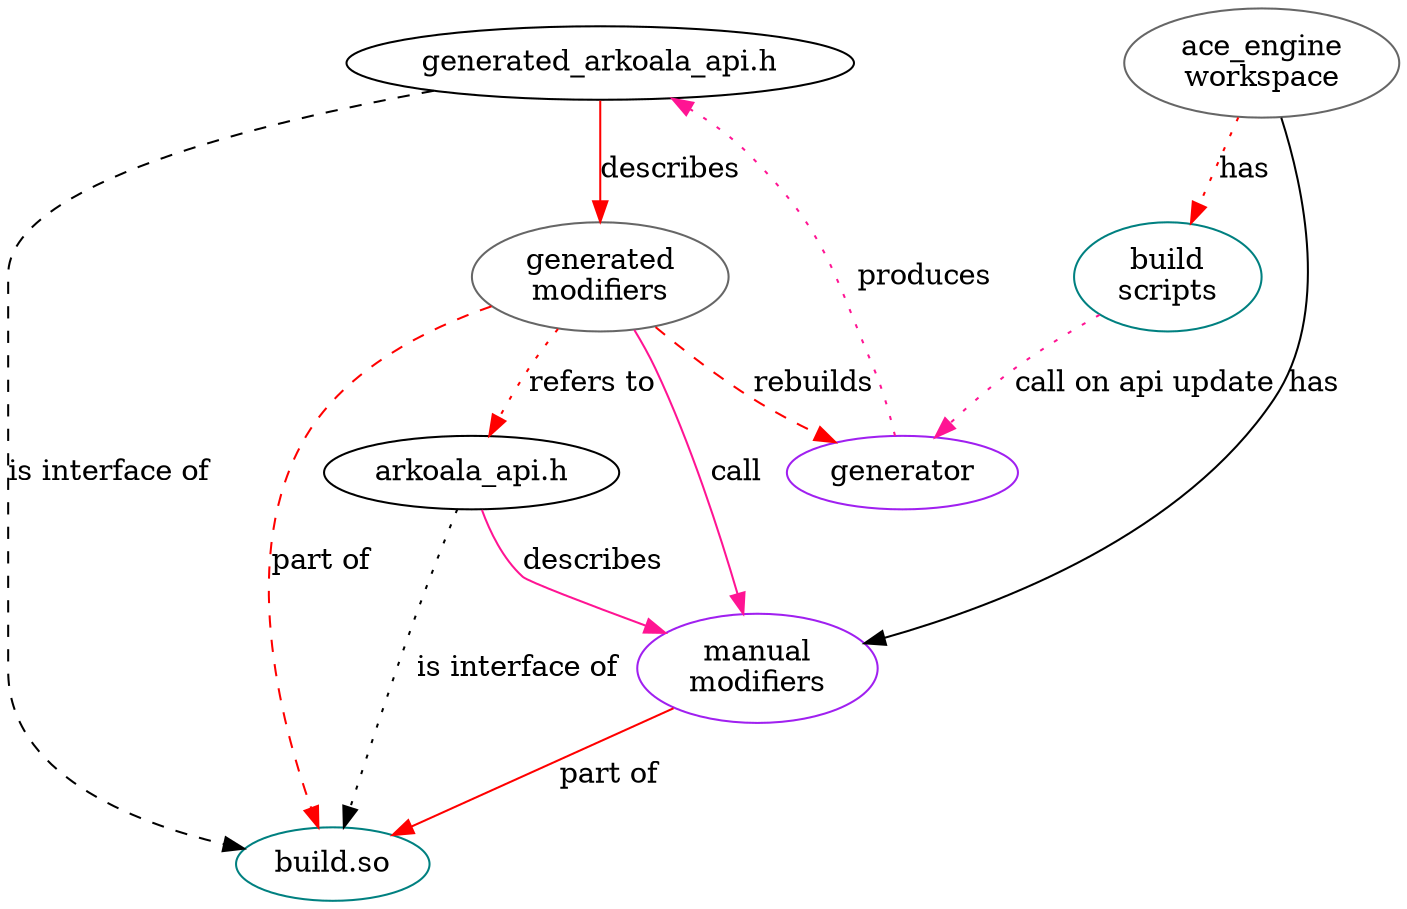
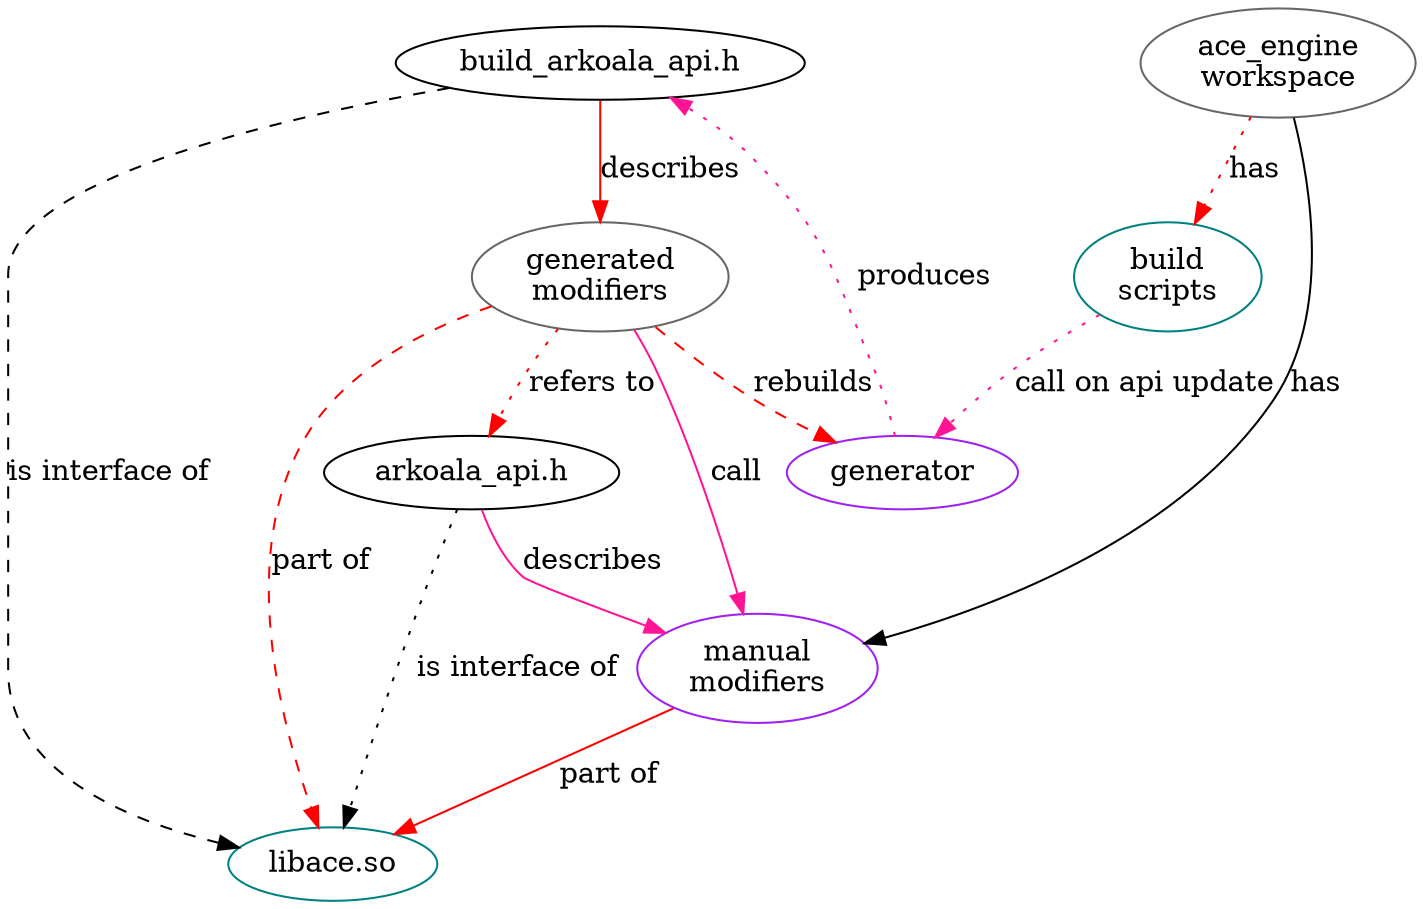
node "generated_arkoala_api.h": label "generated_arkoala_api.h" -> "build_arkoala_api.h"
node "build.so": label "build.so" -> "libace.so"
